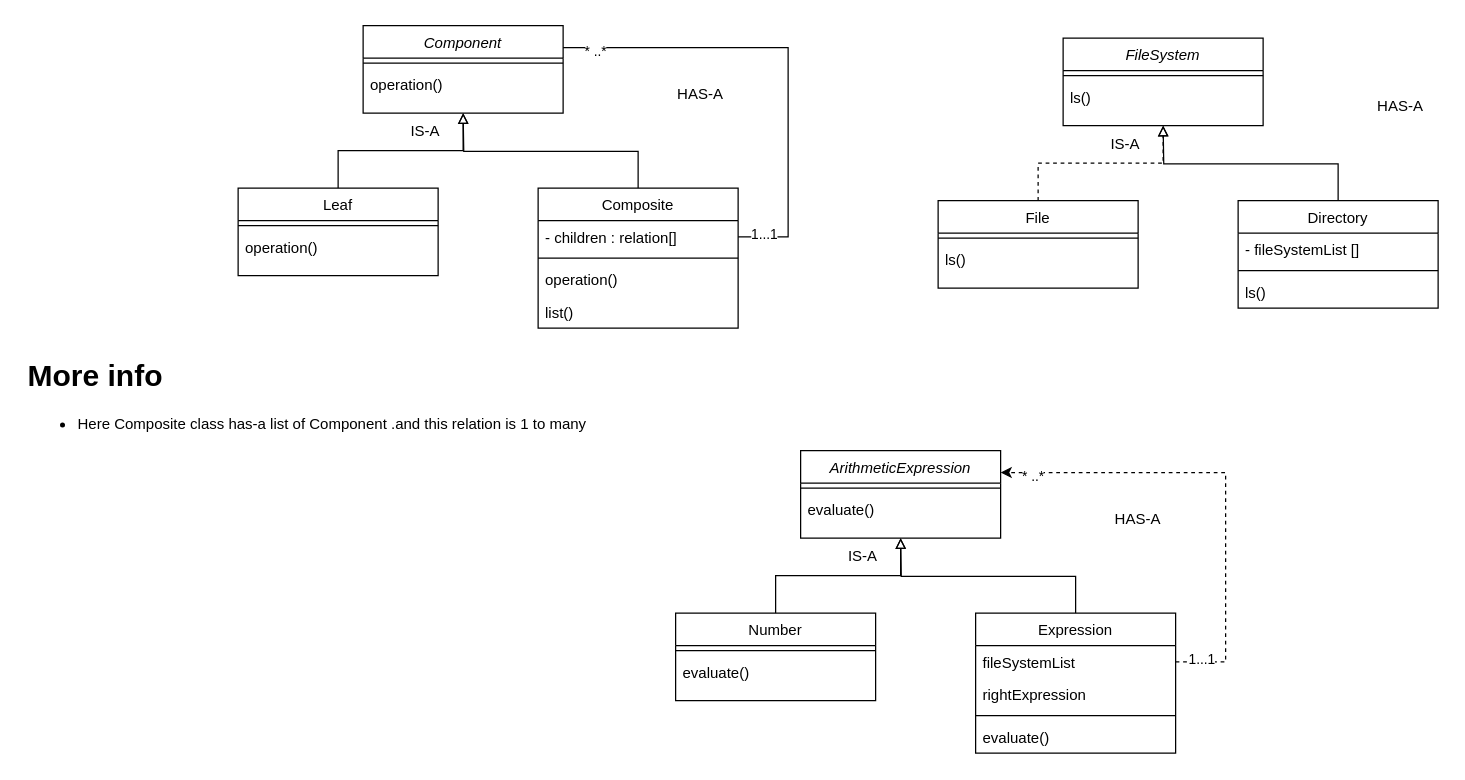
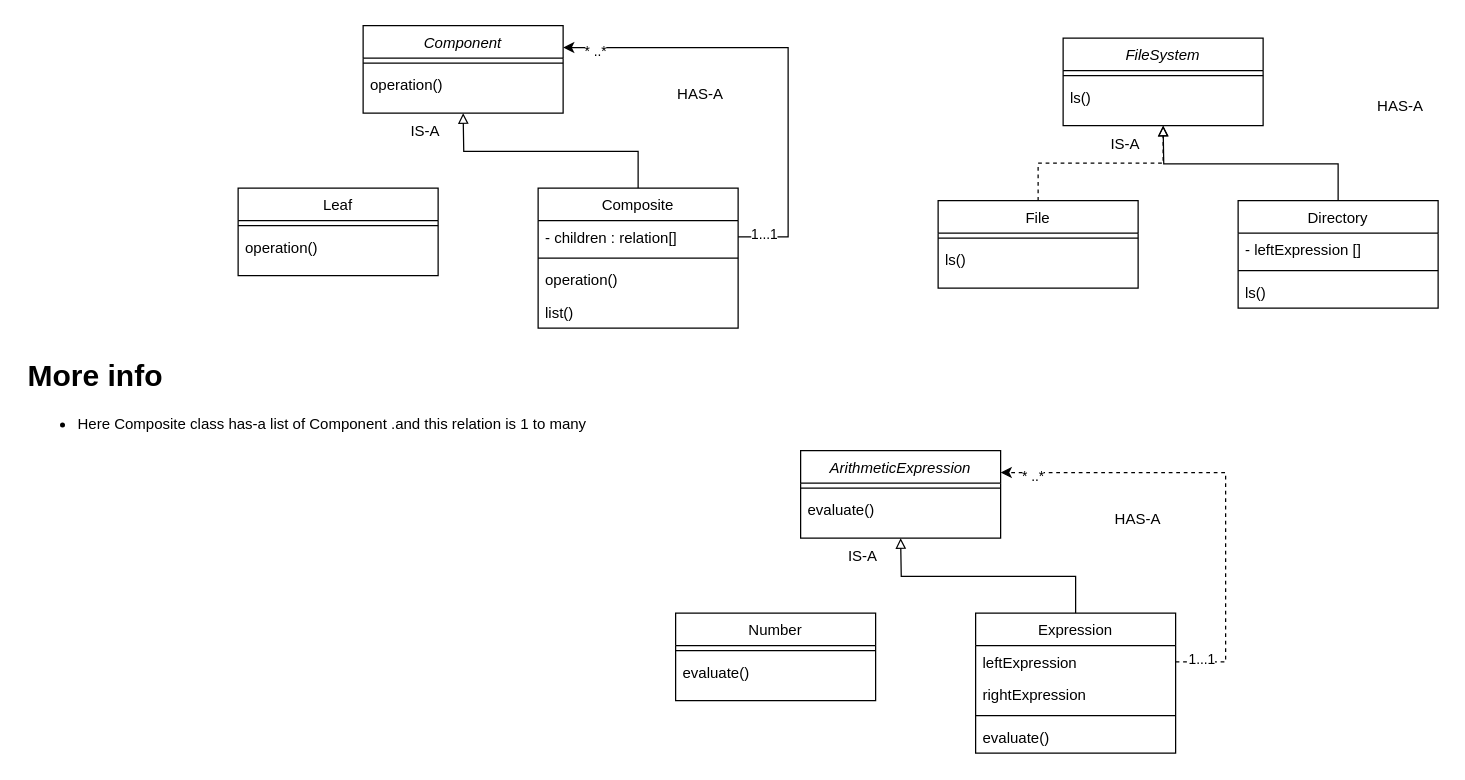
edge "Component" -- "- children : relation[]": arrowhead none -> classic
edge "Leaf" -> "Component": removed
node "- fileSystemList []": label "- fileSystemList []" -> "- leftExpression []"
edge "Number" -> "ArithmeticExpression": removed
node "fileSystemList": label "fileSystemList" -> "leftExpression"
